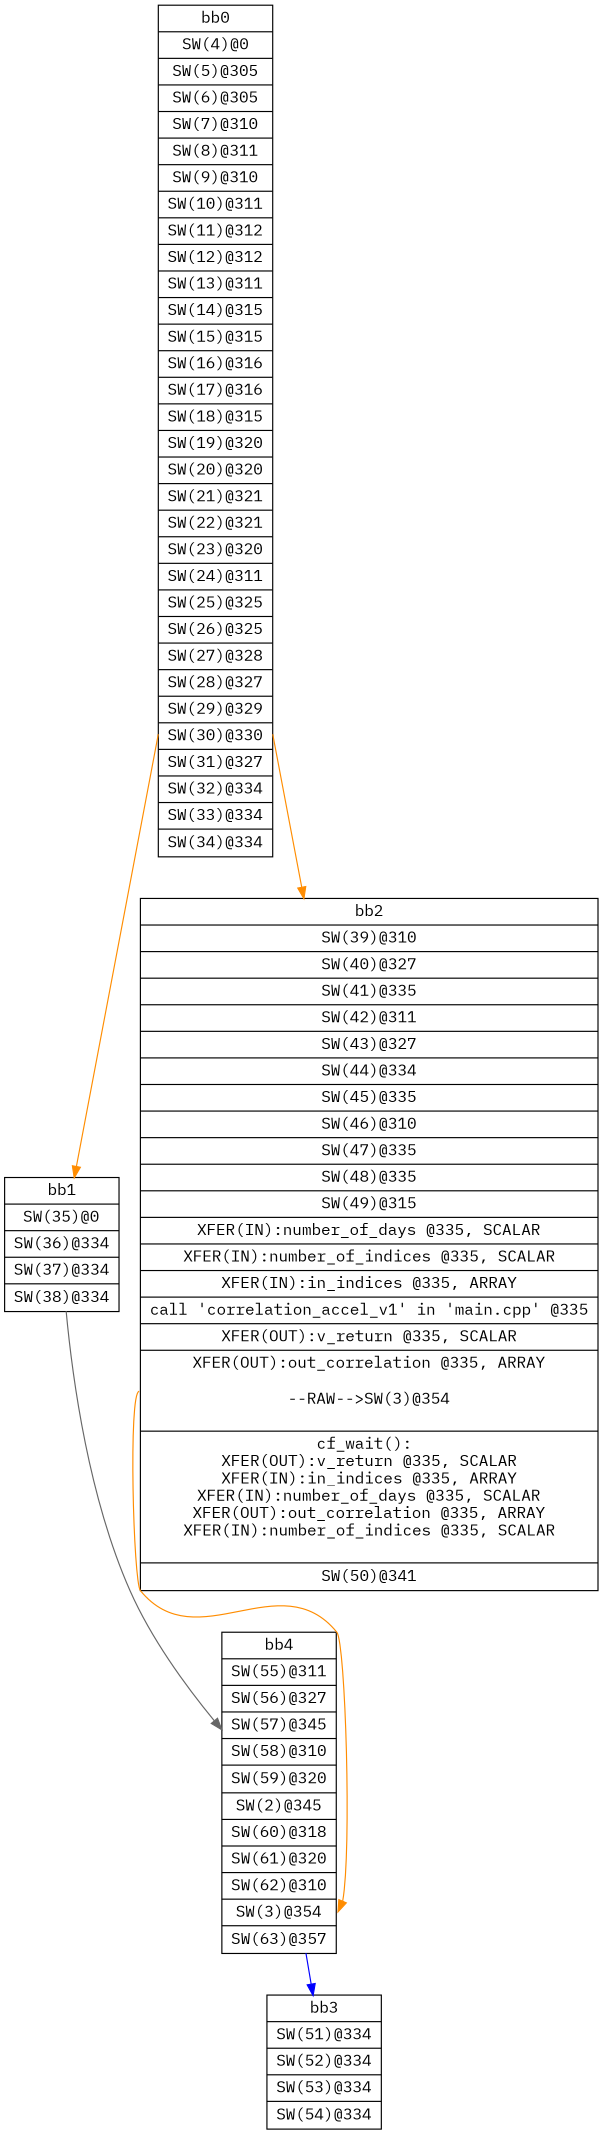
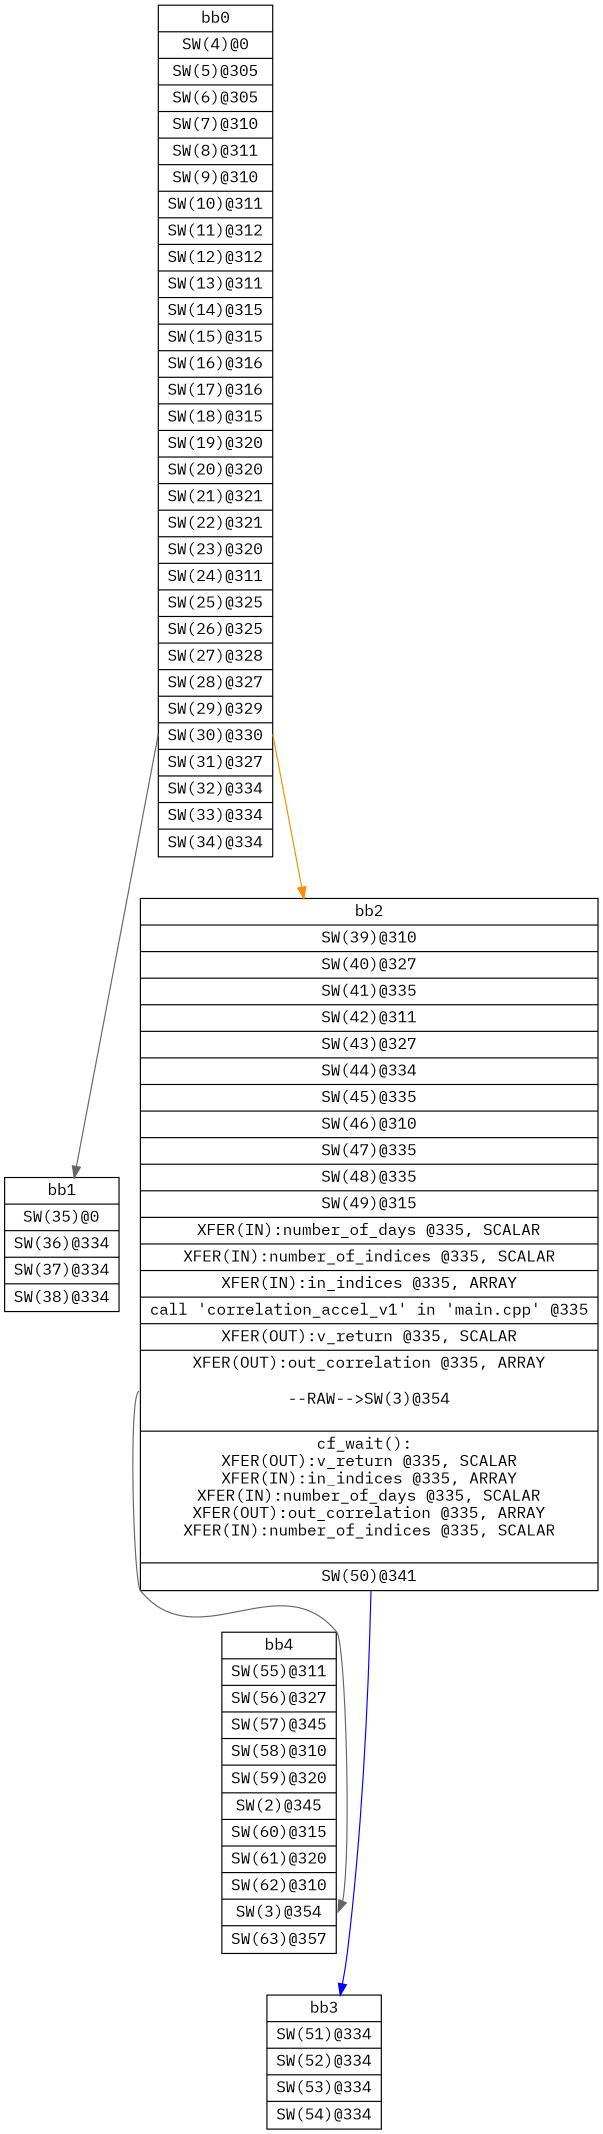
edge "bb0" -> "bb1": color darkorange -> gray40
edge "bb1" -> "bb4": removed
edge "bb2" -> "bb4": color darkorange -> gray40
node "bb4": text "SW(60)@318" -> "SW(60)@315"
edge "bb4" -> "bb3": now "bb2" -> "bb3"
